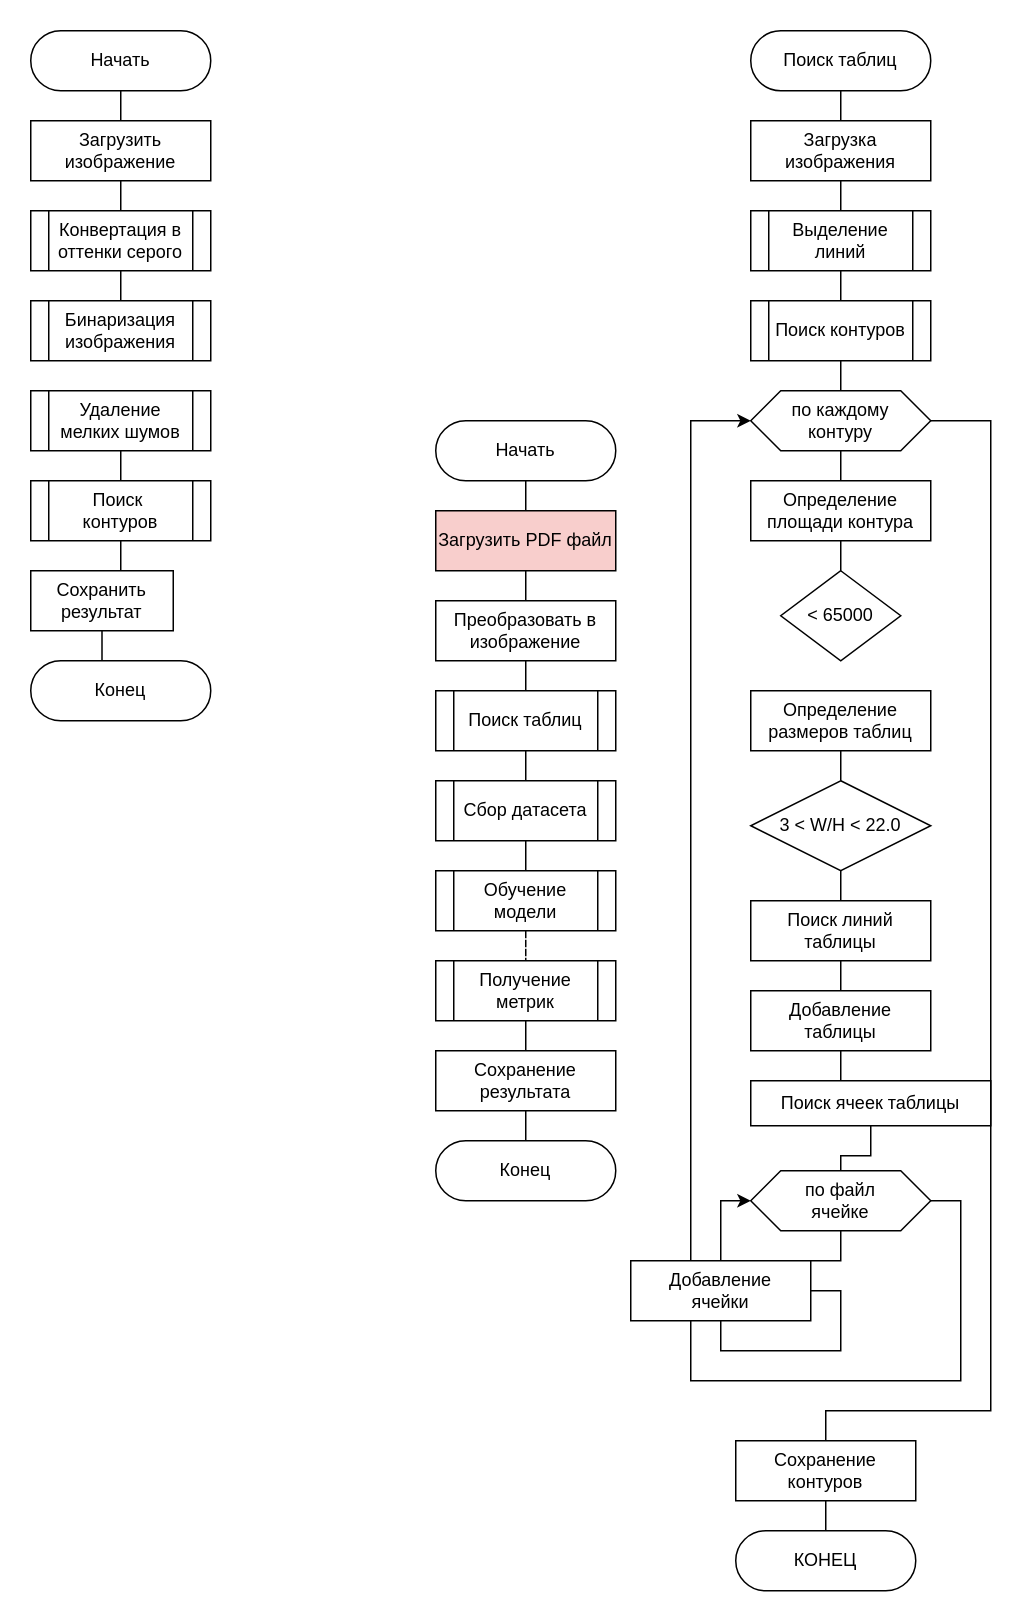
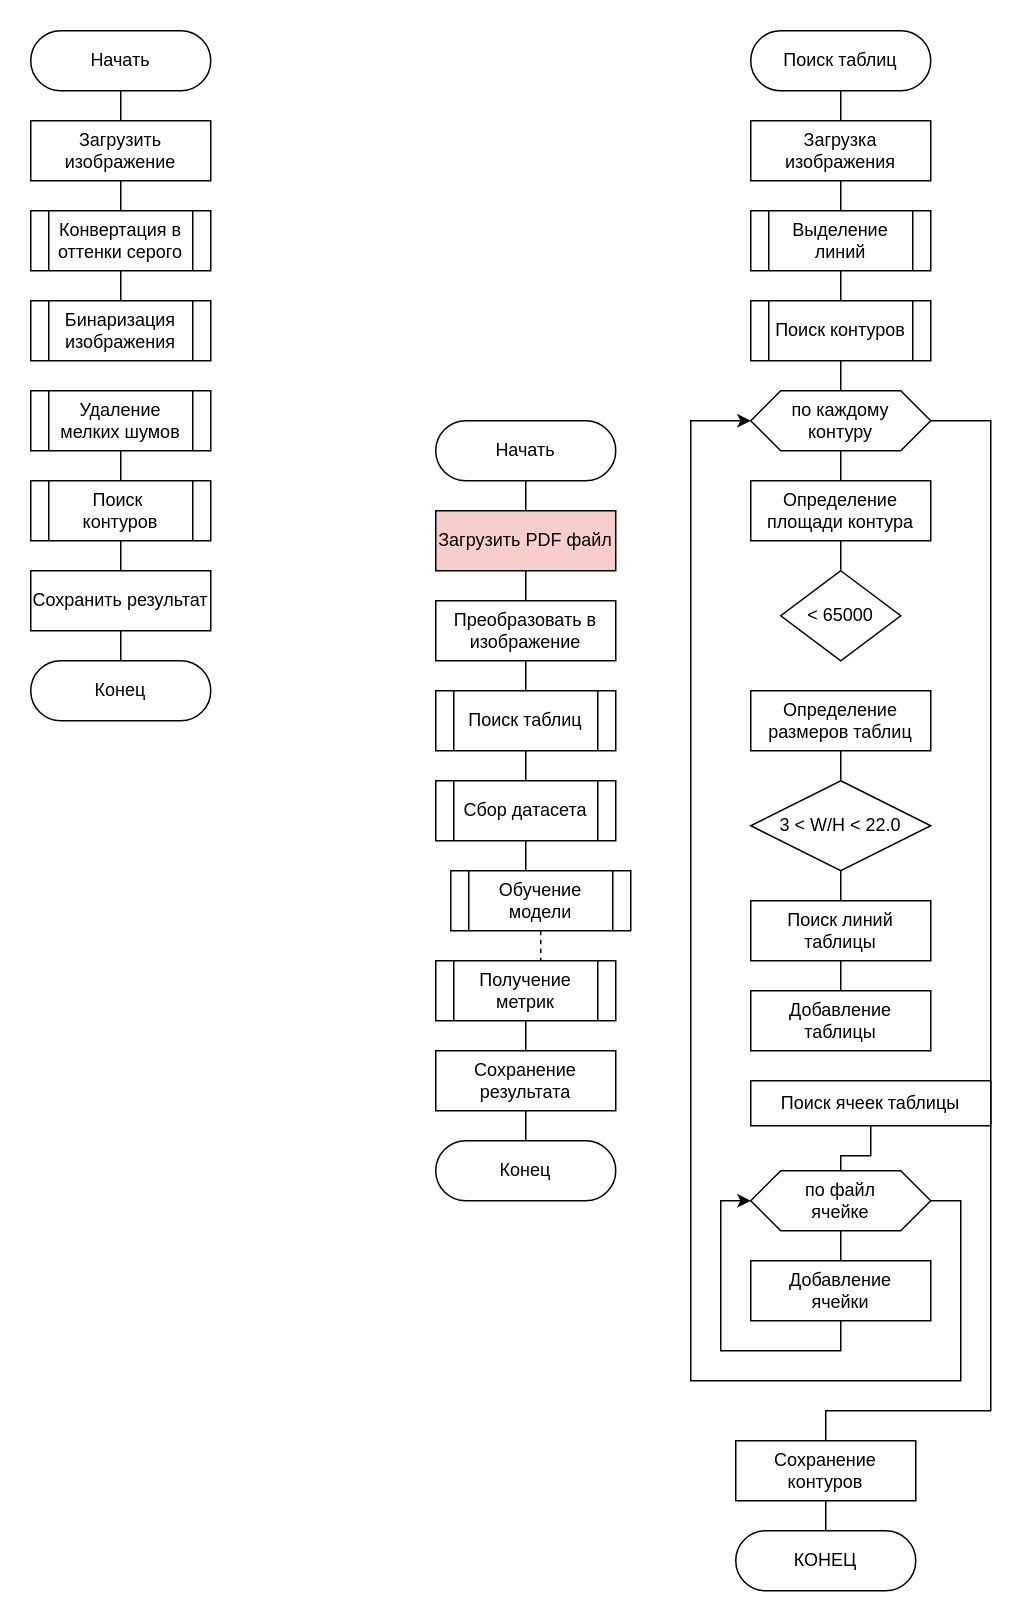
node "Сохранить результат": size 143x60 -> 180x60
node "Обучение модели": moved (526, 901) -> (541, 901)
edge "Добавление таблицы" -- "Поиск ячеек таблицы": removed
node "Добавление ячейки": moved (721, 1291) -> (841, 1291)
